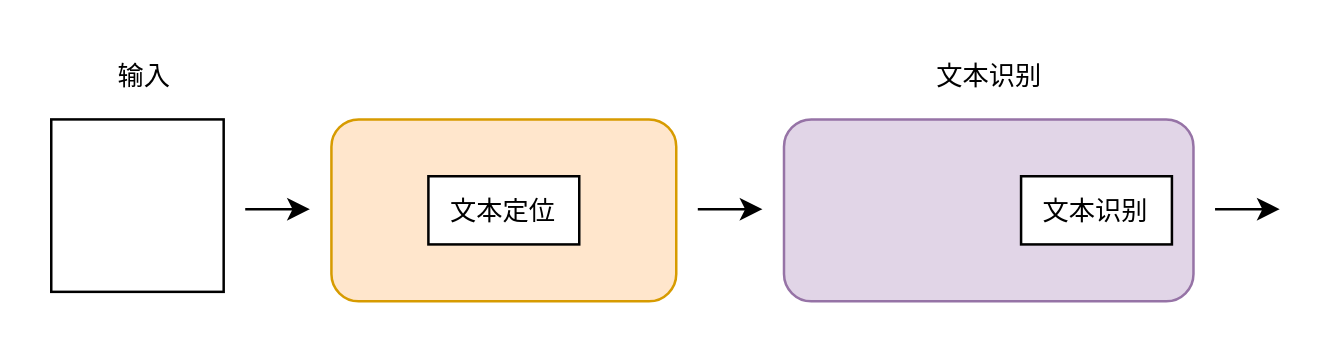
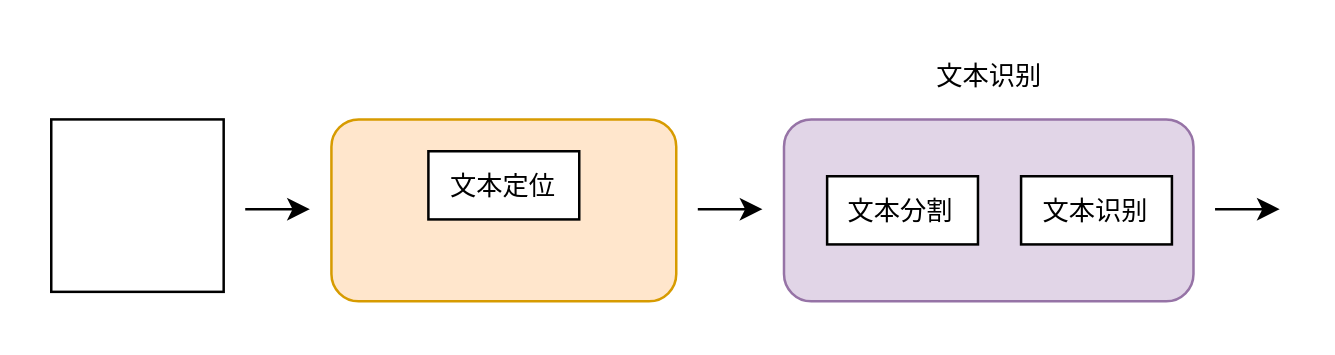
node "输入": removed
node "文本定位": moved (504, 210) -> (504, 185)
node "文本分割": added
